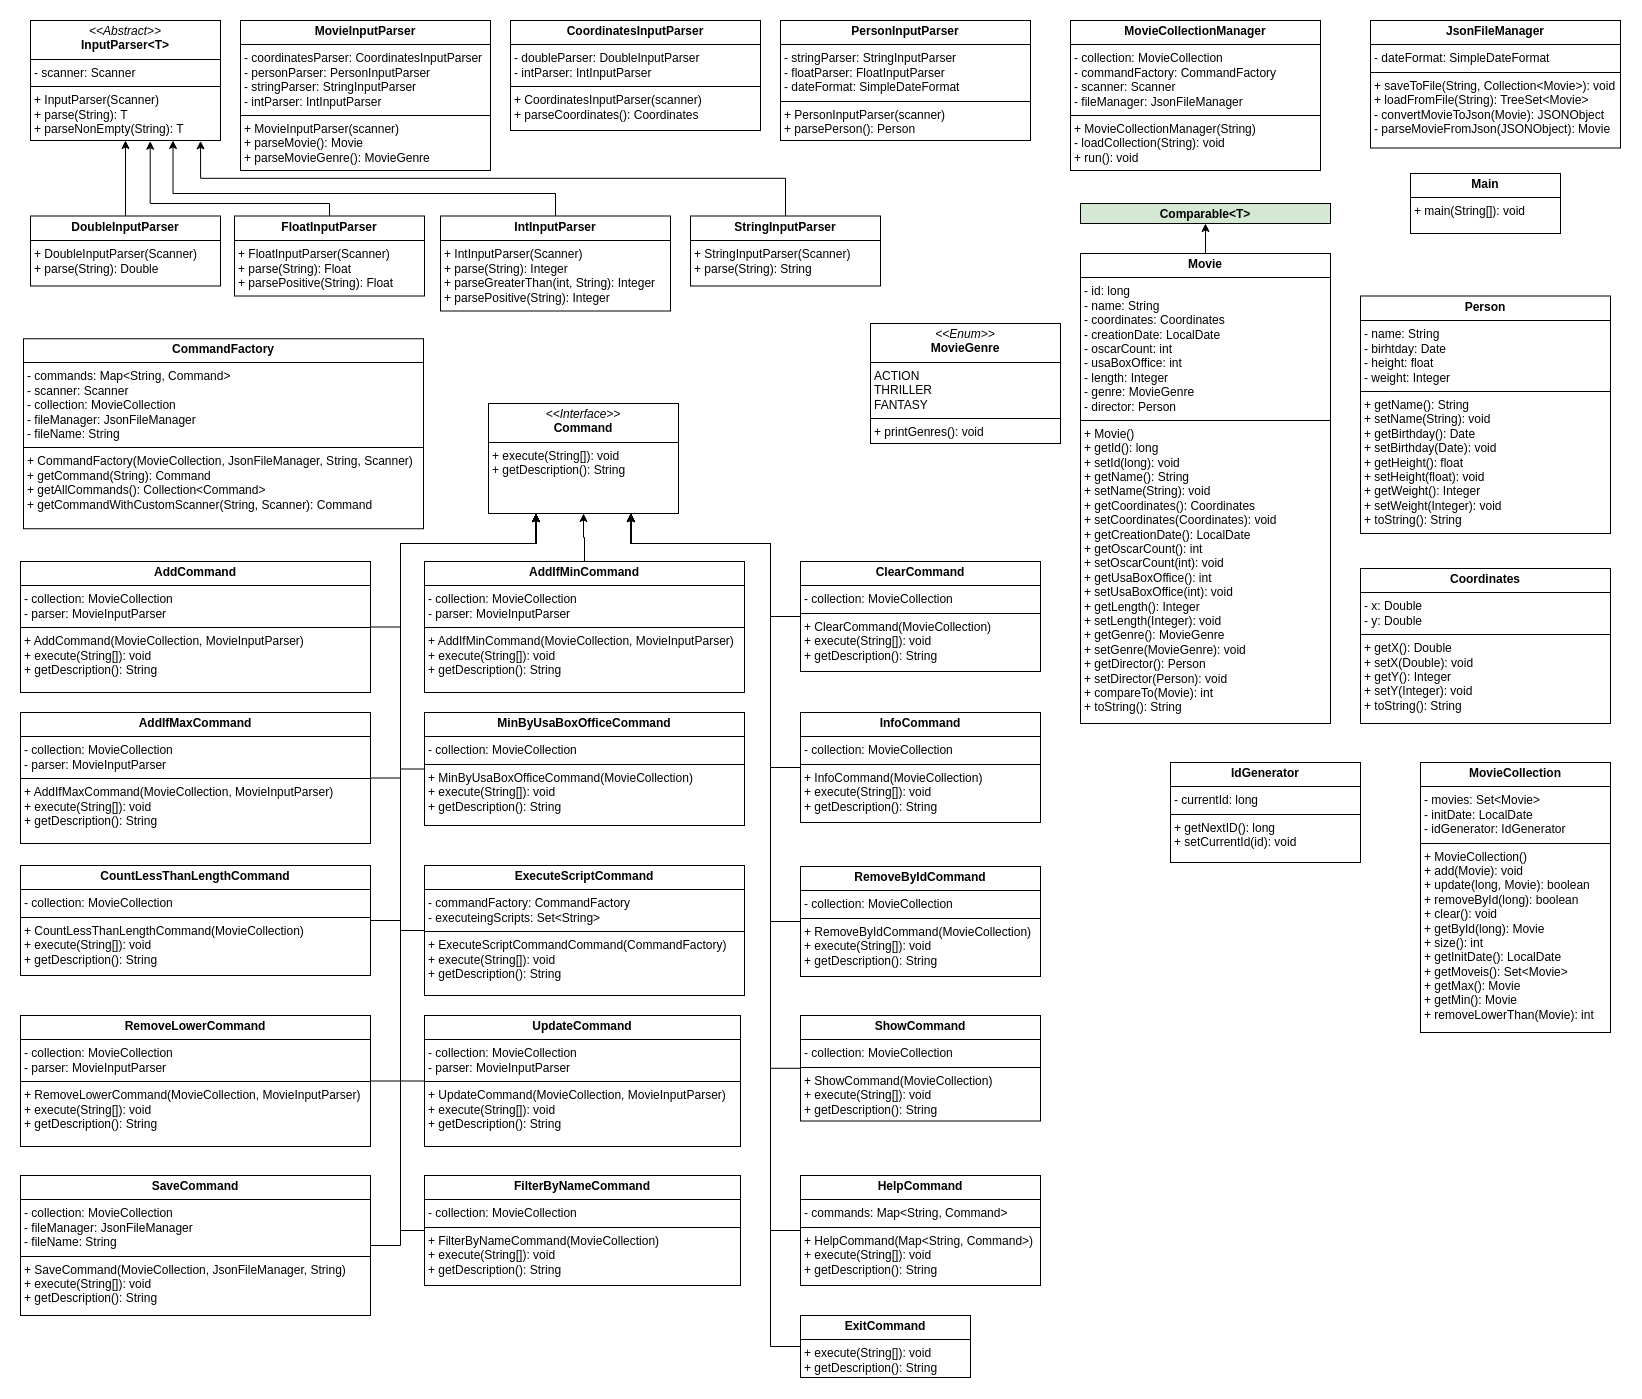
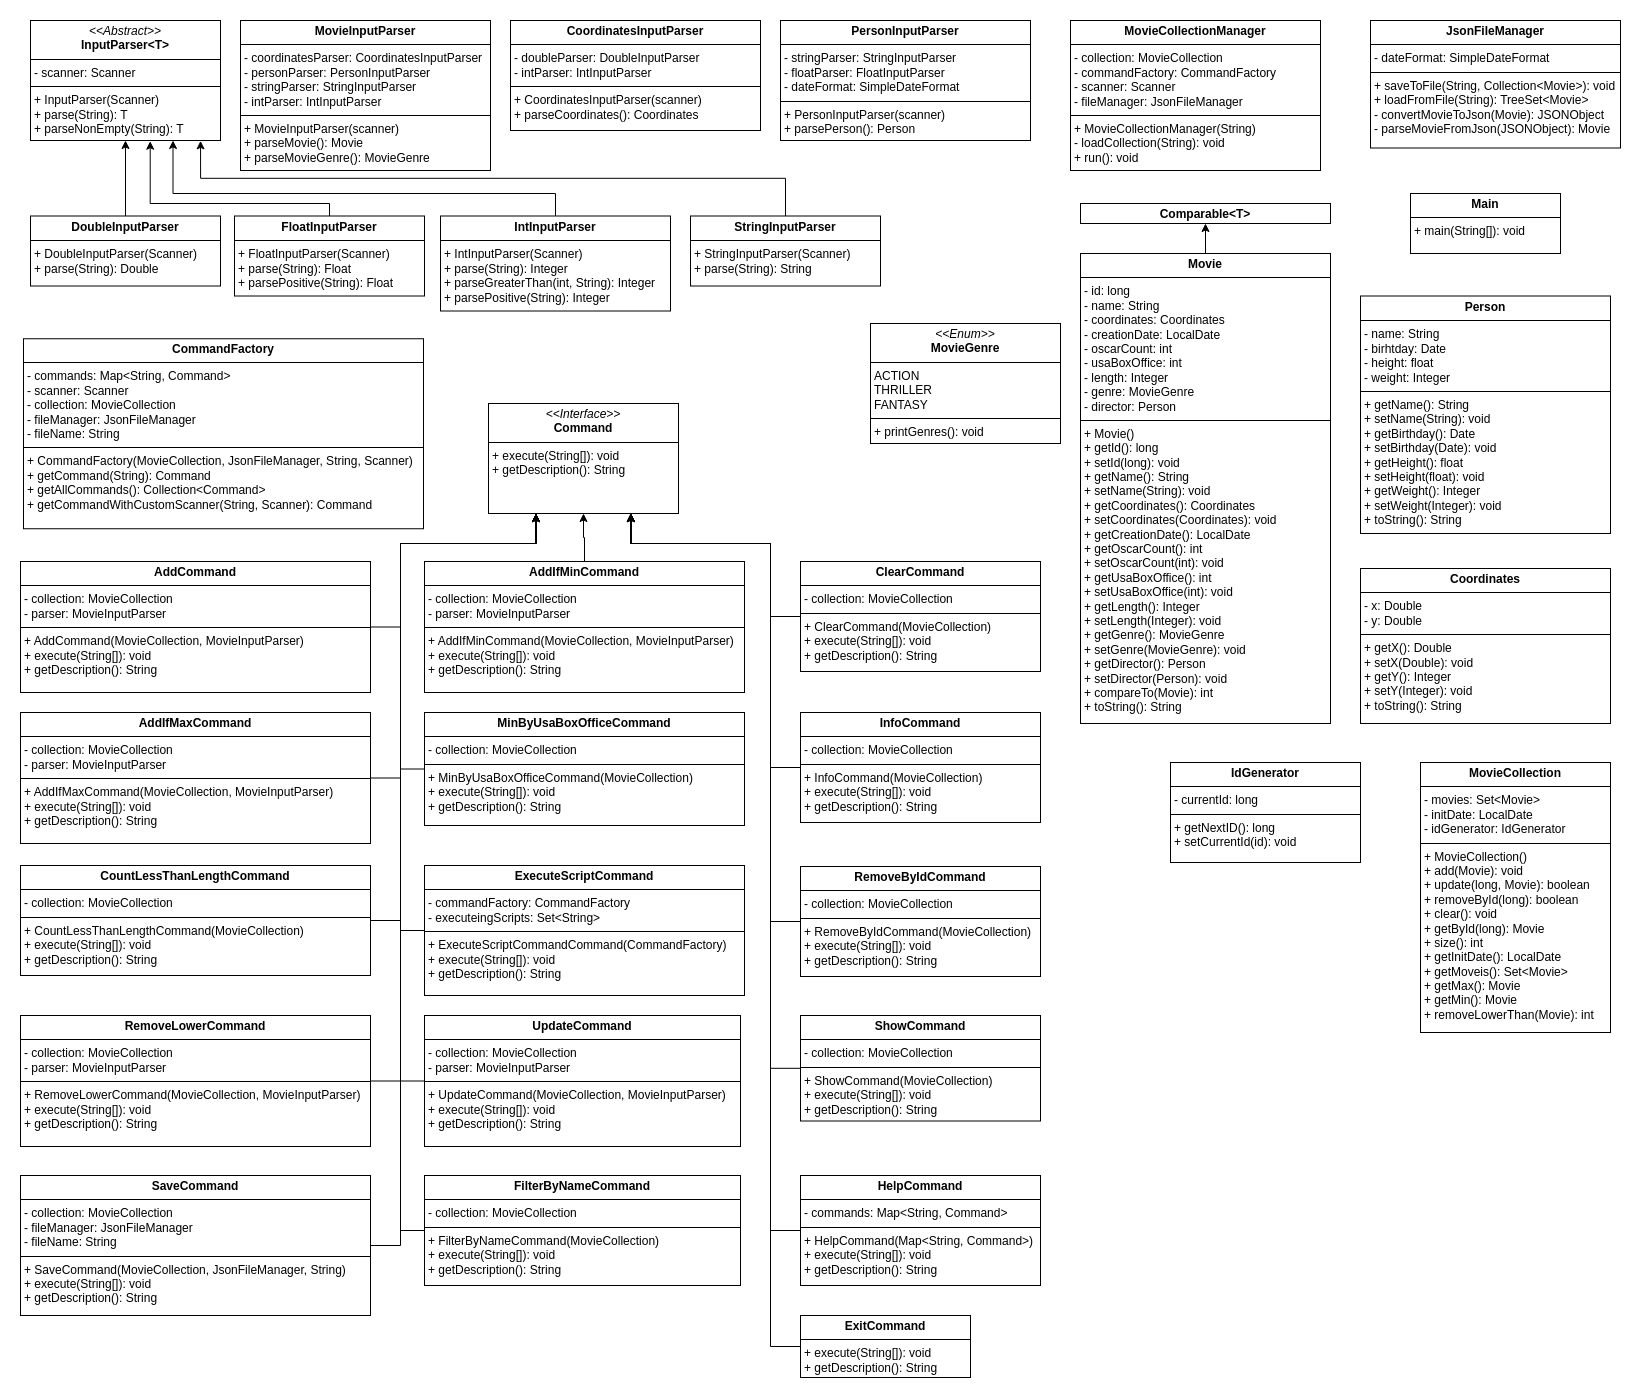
node "Main + main(String[]): void": moved (1486, 204) -> (1486, 224)
node "Comparable<T>": fillcolor #d5e8d4 -> #ffffff
